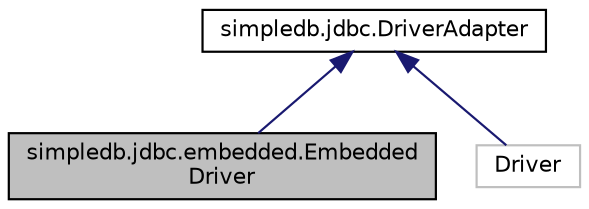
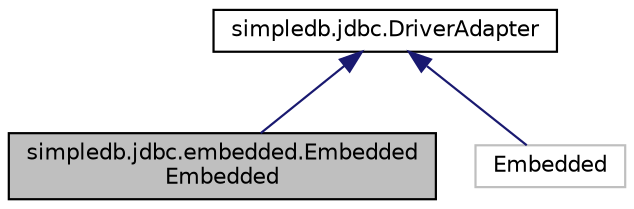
node "simpledb.jdbc.embedded.Embedded Driver": label "simpledb.jdbc.embedded.Embedded Driver" -> "simpledb.jdbc.embedded.Embedded Embedded"
node "Driver": label "Driver" -> "Embedded"
